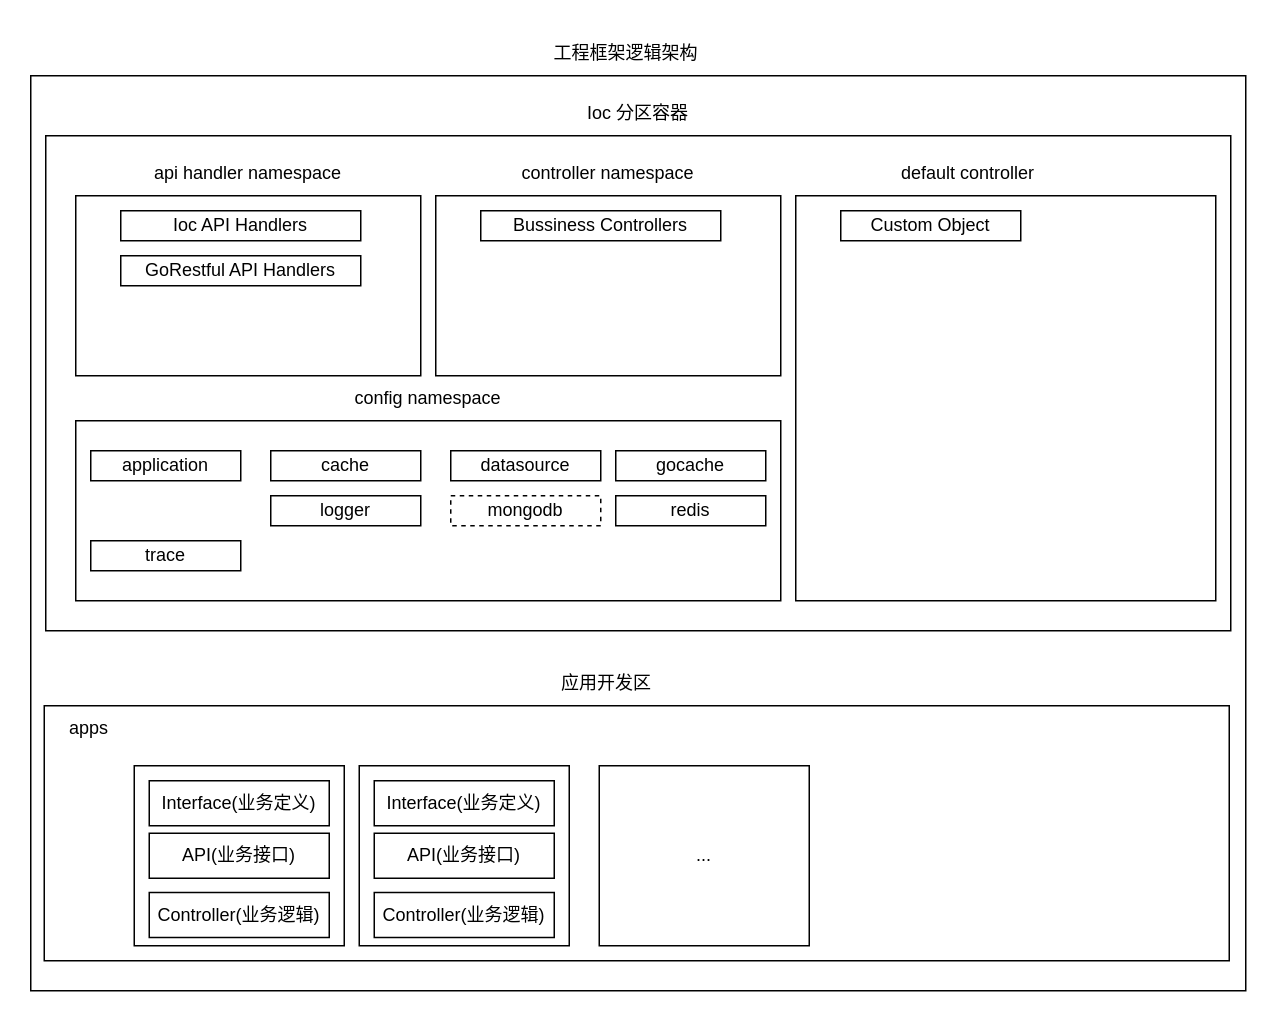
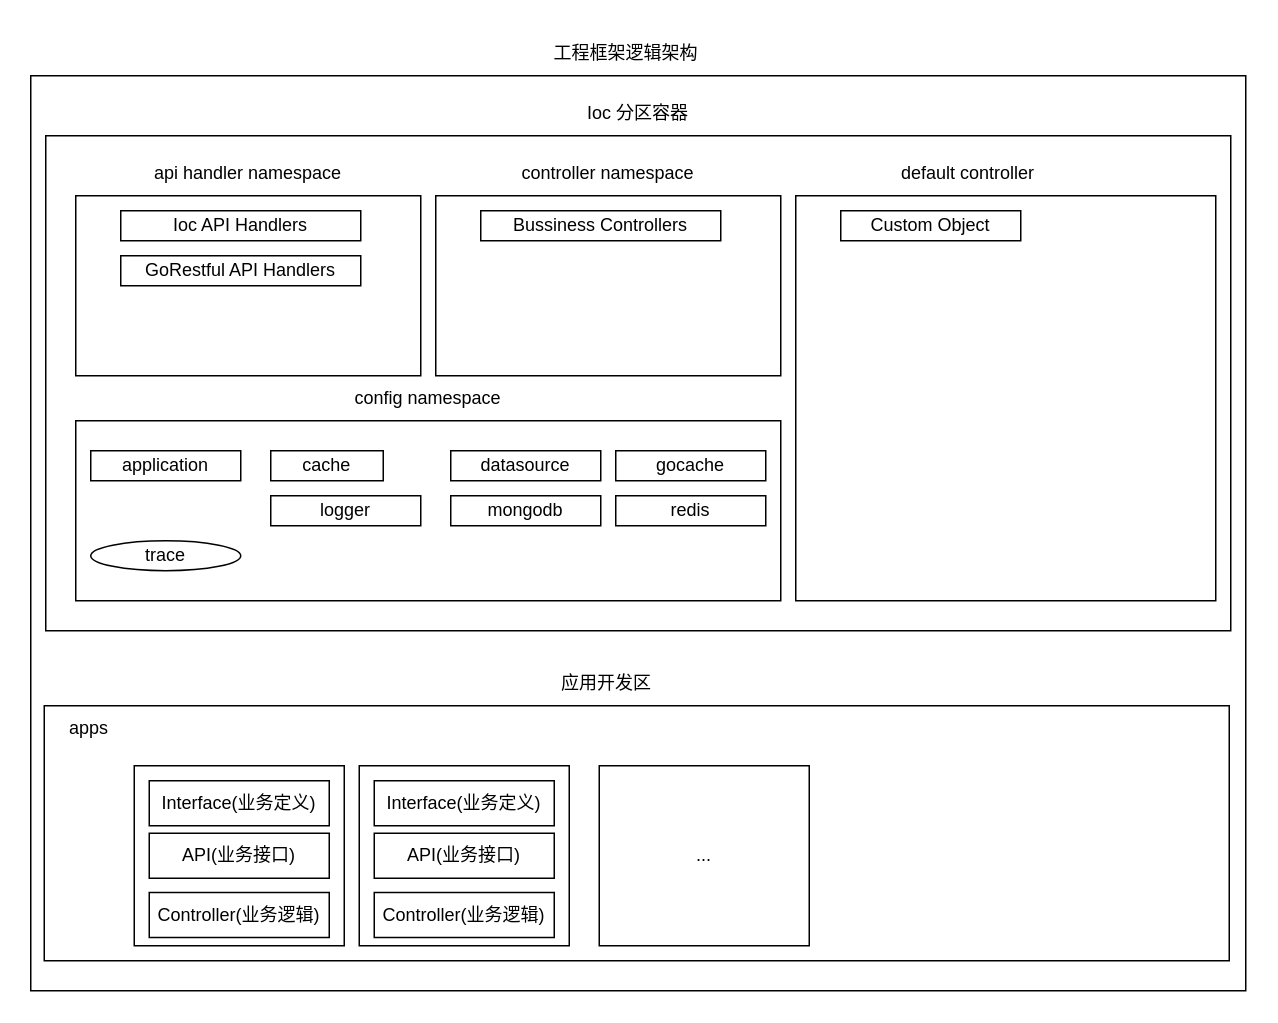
node "cache": size 150x30 -> 113x30
node "mongodb": style dashed -> solid
node "trace": shape rectangle -> ellipse
